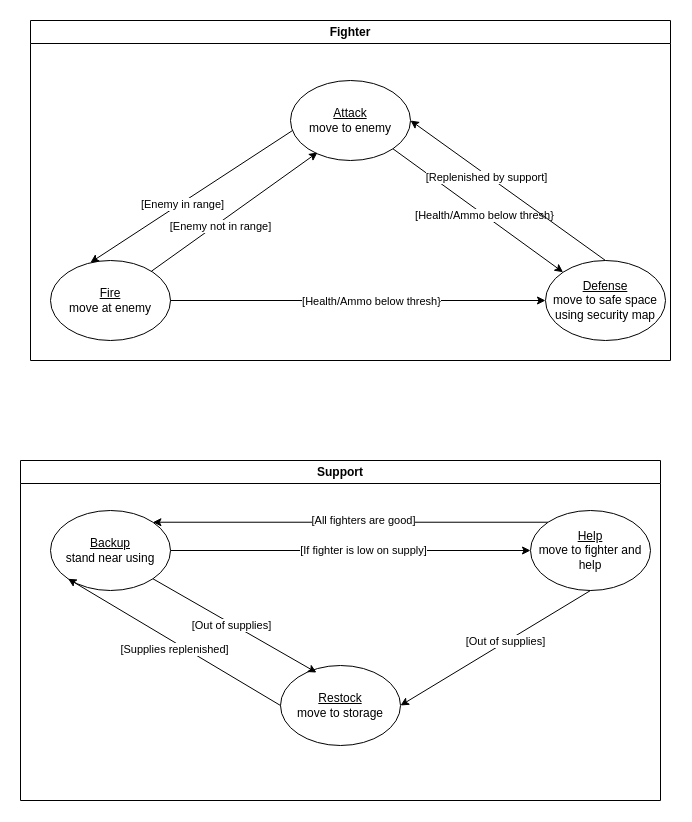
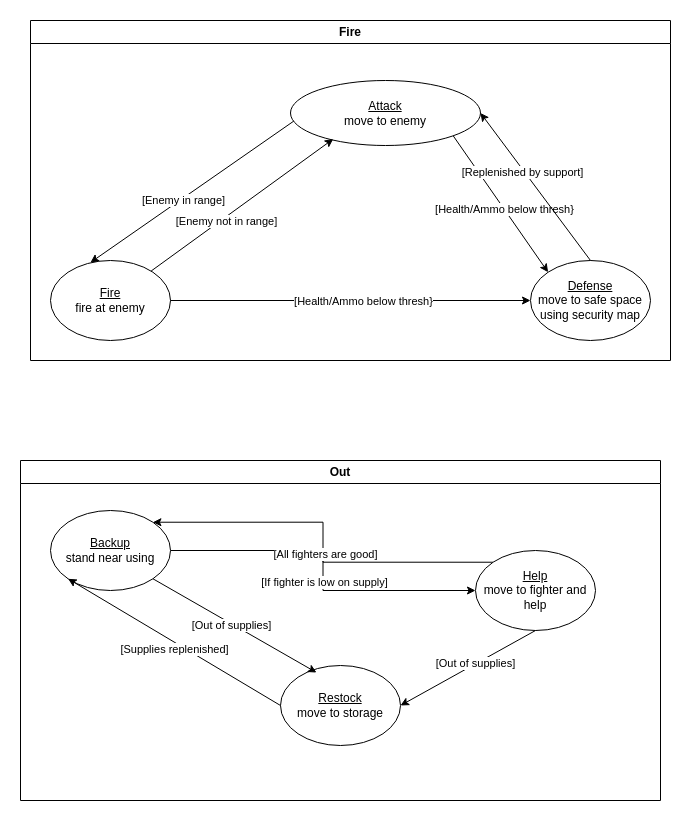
node "Fighter": label "Fighter" -> "Fire"
node "Attack move to enemy": size 120x80 -> 190x65
node "Fire move at enemy": label "Fire move at enemy" -> "Fire fire at enemy"
node "Defense move to safe space using security map": moved (606, 301) -> (591, 301)
node "Support": label "Support" -> "Out"
node "Help move to fighter and help": moved (591, 551) -> (536, 591)
